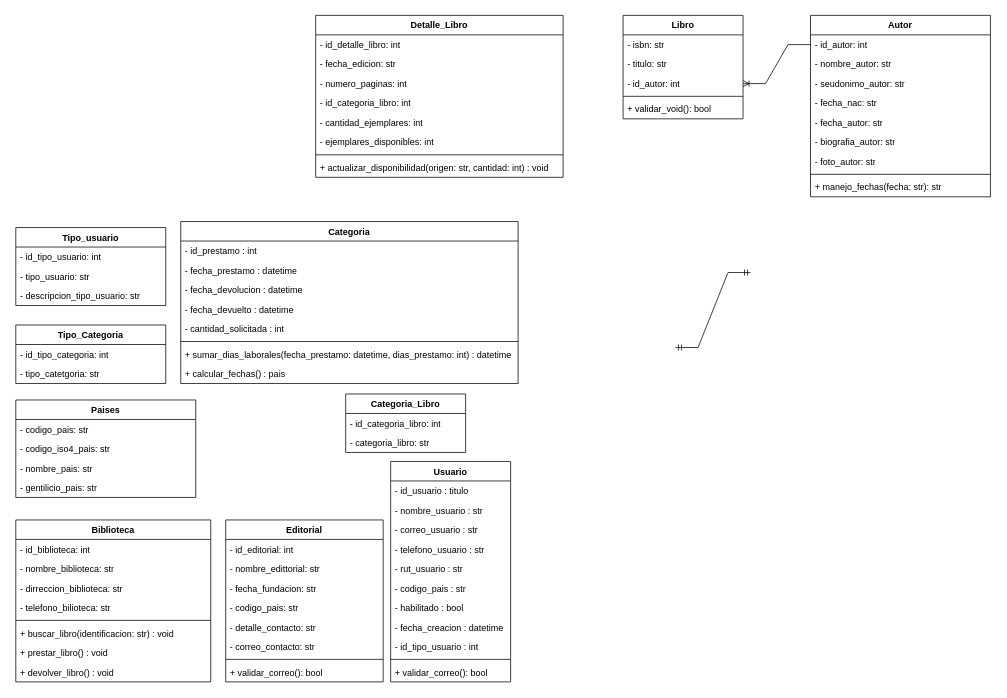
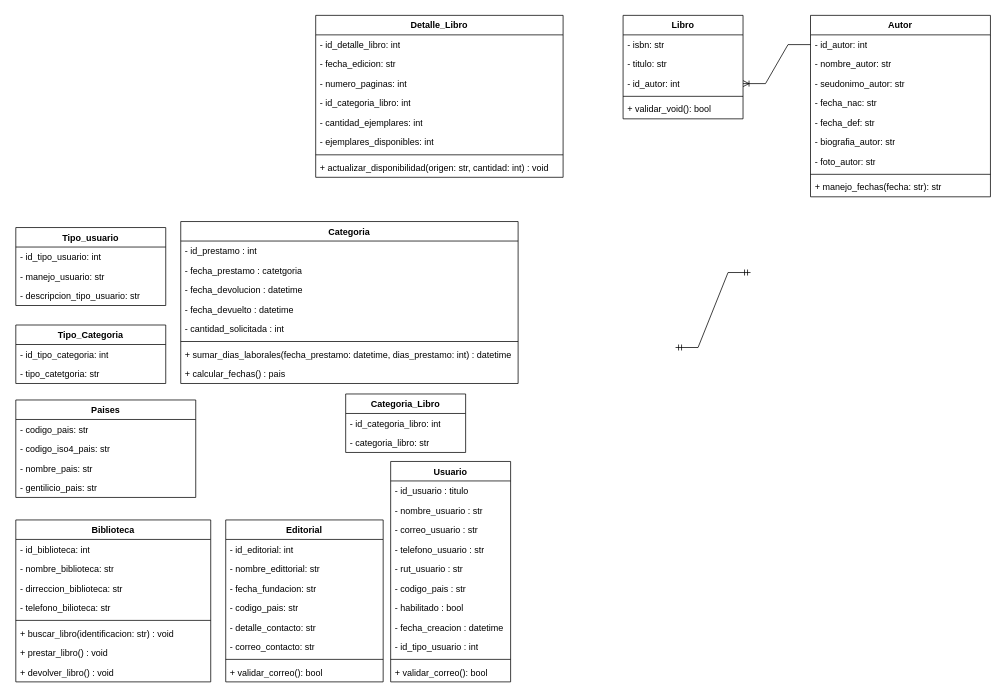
node "- fecha_autor: str": label "- fecha_autor: str" -> "- fecha_def: str"
node "- fecha_prestamo : datetime": label "- fecha_prestamo : datetime" -> "- fecha_prestamo : catetgoria"
node "- tipo_usuario: str": label "- tipo_usuario: str" -> "- manejo_usuario: str"
